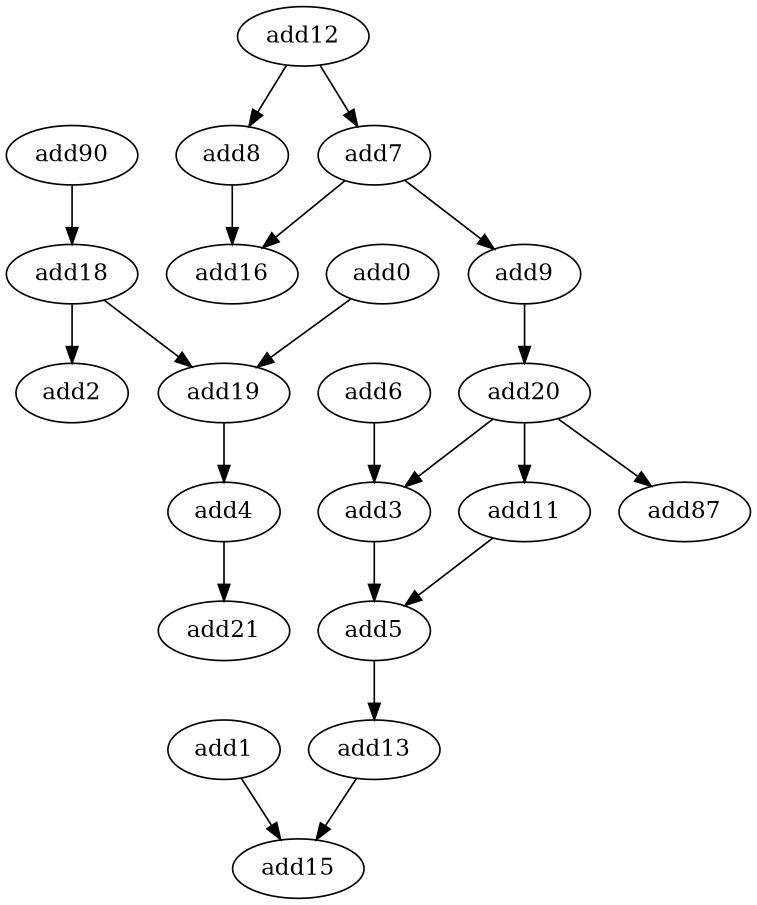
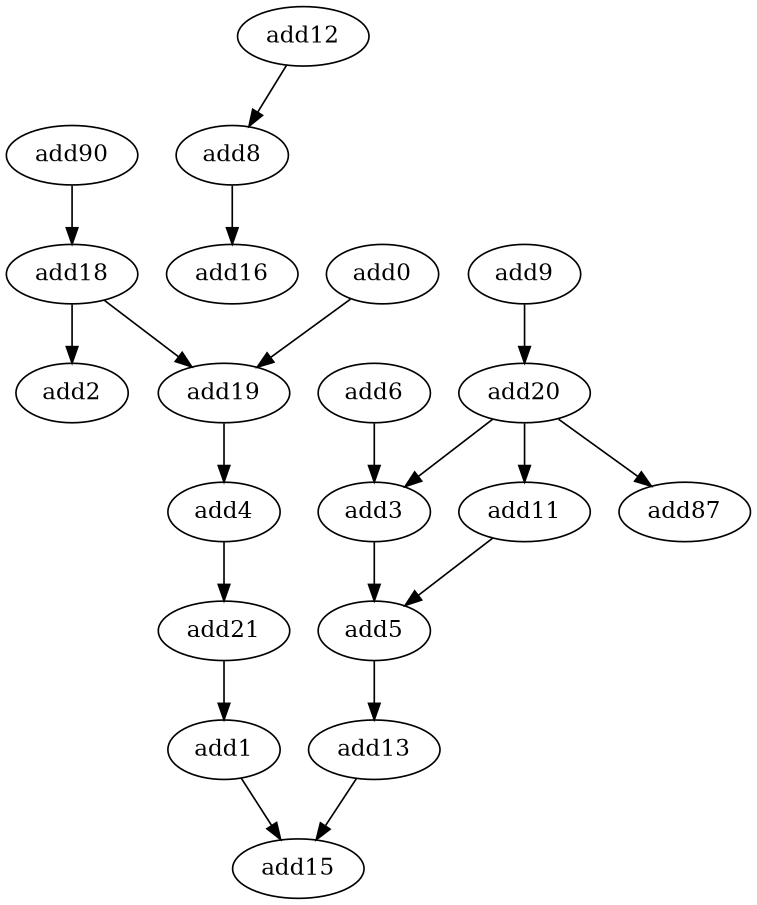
node "add7": removed
edge "add21" -> "add1": added
